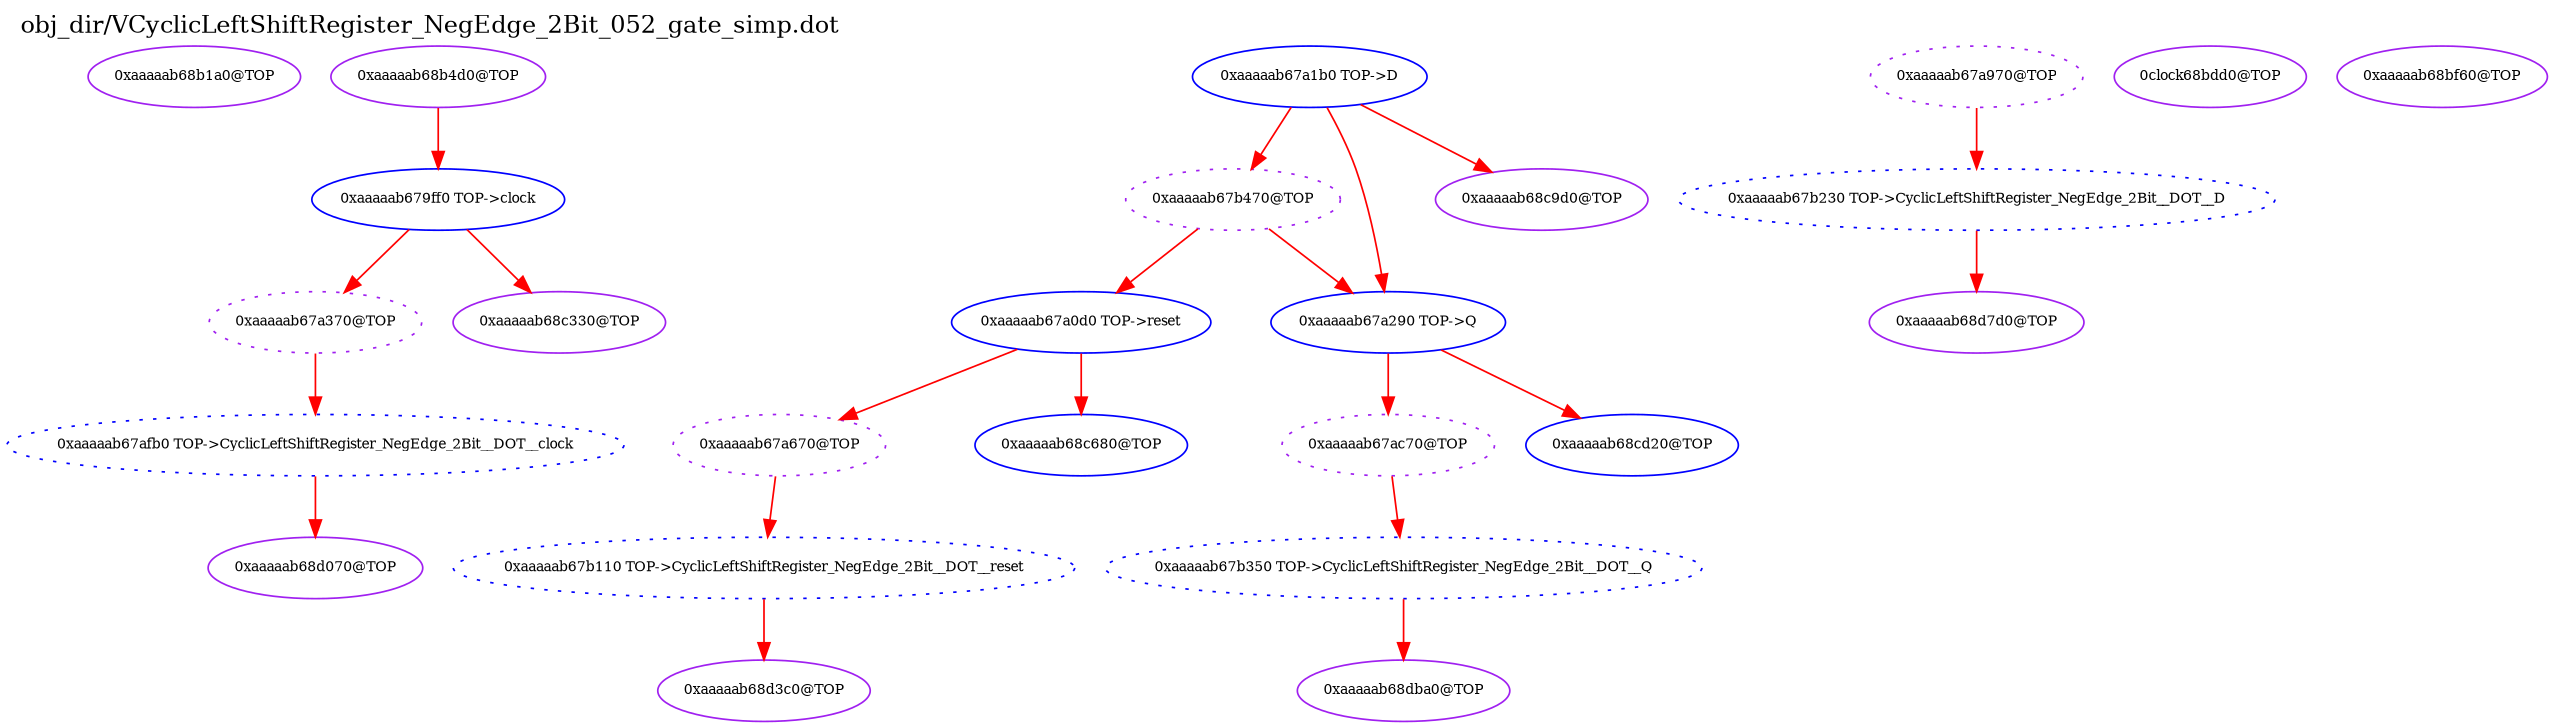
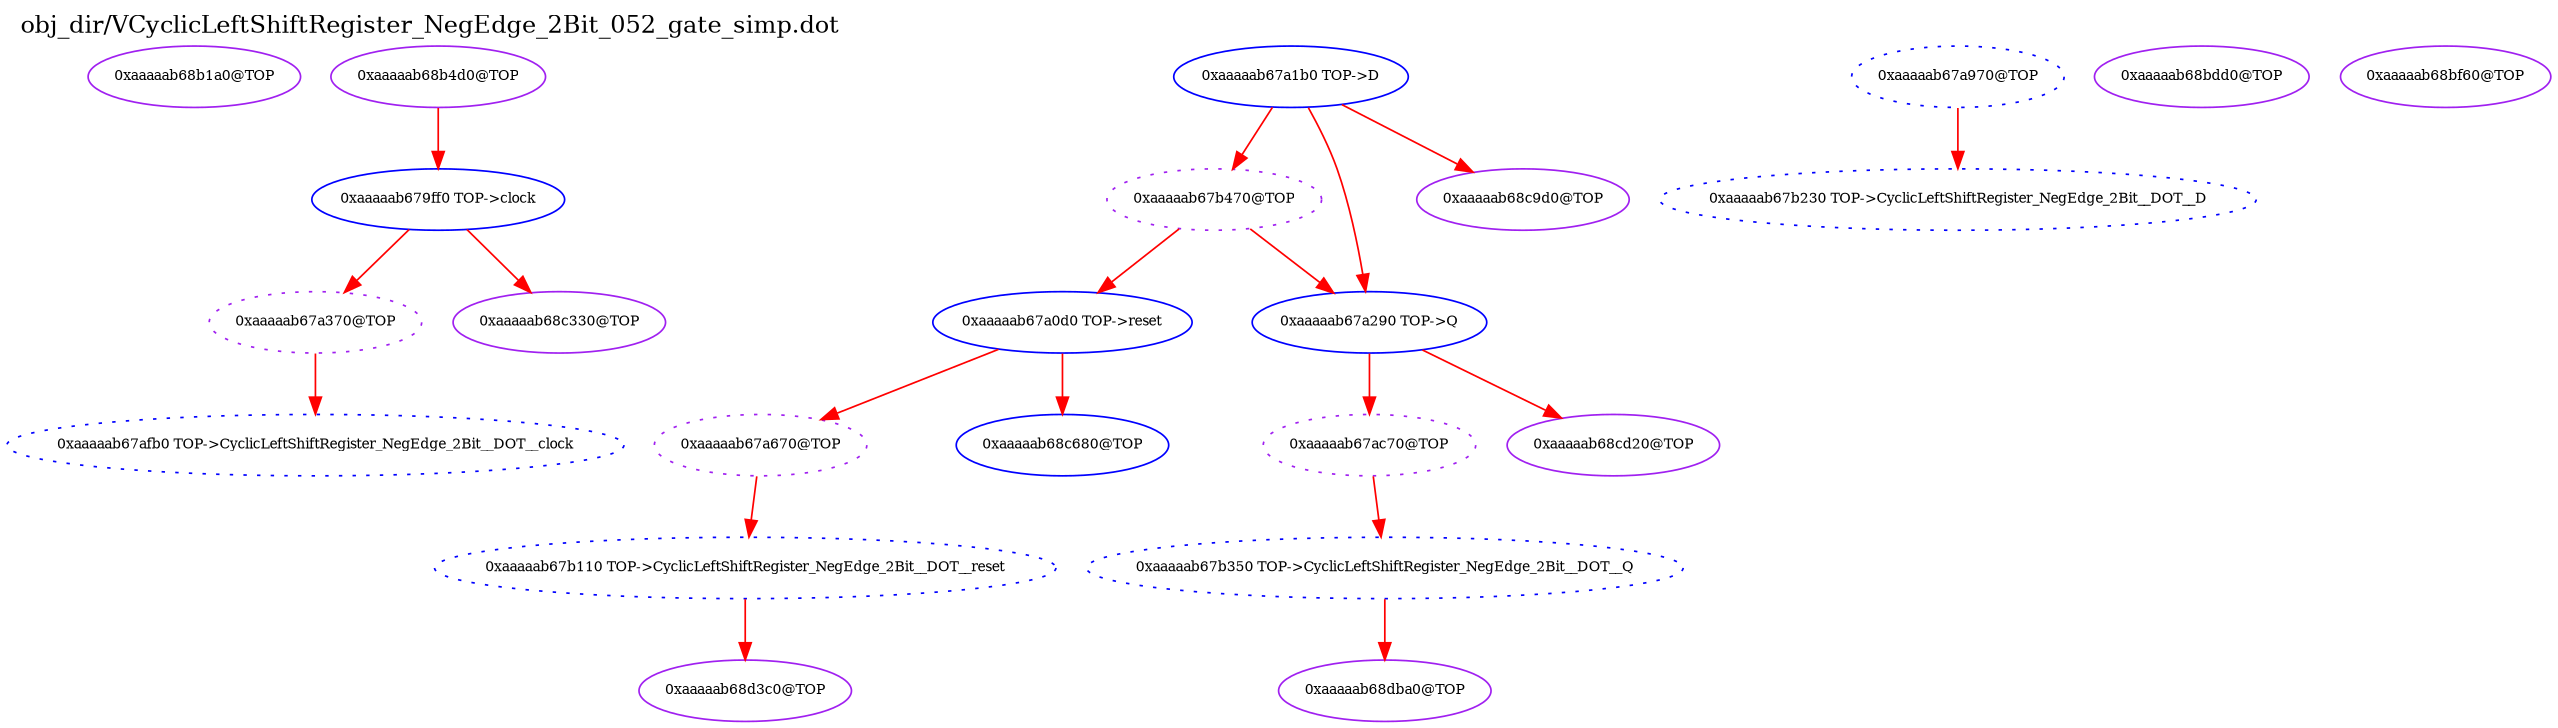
node "0xaaaaab67a970@TOP": color purple -> blue
node "0clock68bdd0@TOP": label "0clock68bdd0@TOP" -> "0xaaaaab68bdd0@TOP"
node "0xaaaaab68d7d0@TOP": removed
node "0xaaaaab68cd20@TOP": color blue -> purple
node "0xaaaaab68d070@TOP": removed
